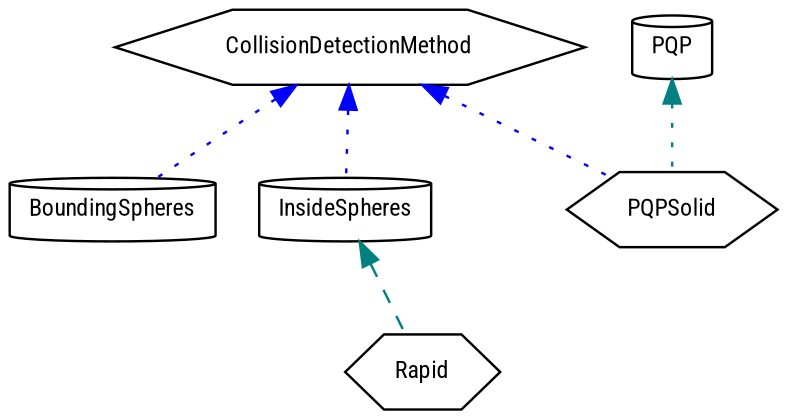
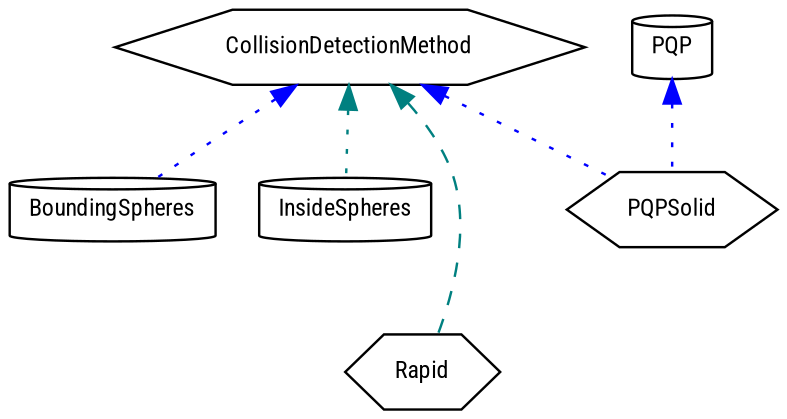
edge "PQPSolid" -> "PQP": color teal -> blue
edge "InsideSpheres" -> "CollisionDetectionMethod": color blue -> teal
edge "Rapid" -> "InsideSpheres": now "Rapid" -> "CollisionDetectionMethod"
